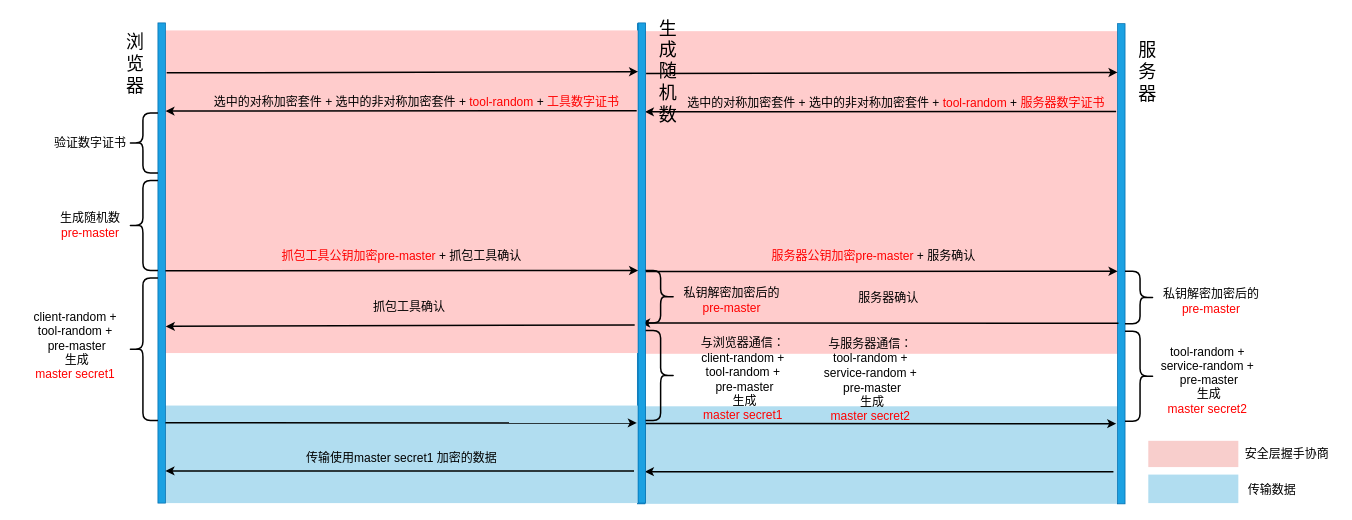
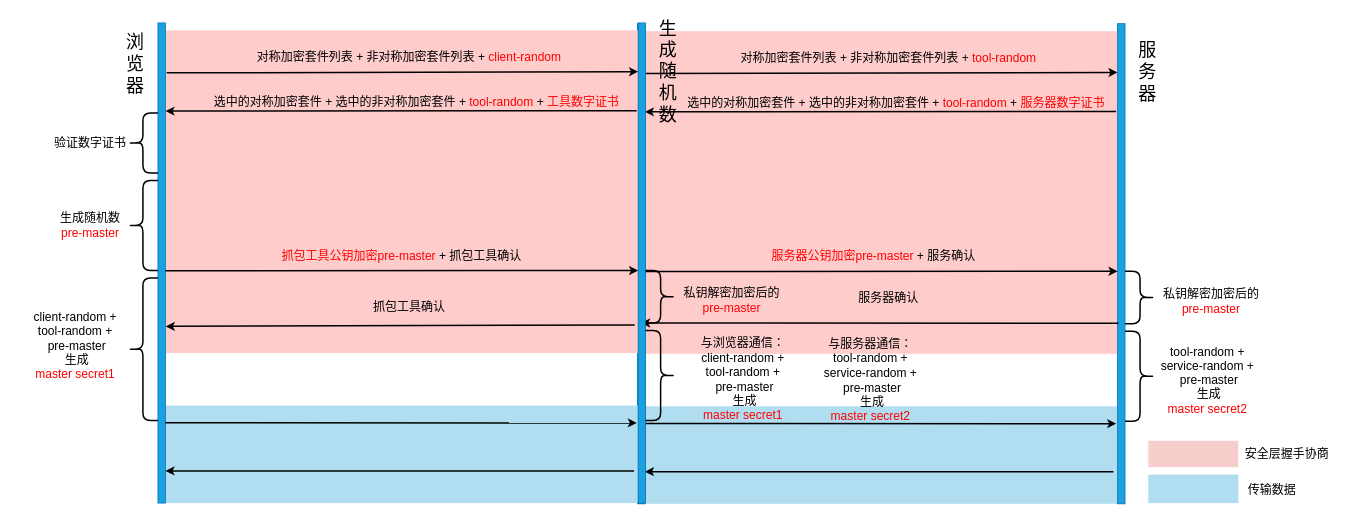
node "对称加密套件列表 + 非对称加密套件列表 + client-random": added
node "对称加密套件列表 + 非对称加密套件列表 + tool-random": added
node "传输使用master secret1 加密的数据": removed
